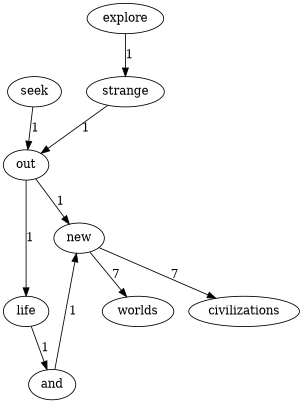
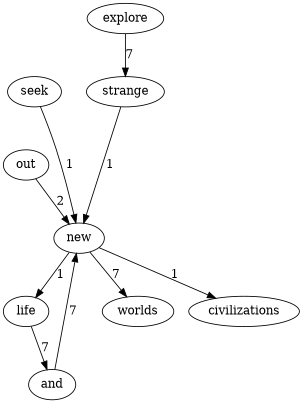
edge "explore" -> "strange": label "1" -> "7"
edge "seek" -> "out": now "seek" -> "new"
edge "strange" -> "out": now "strange" -> "new"
edge "out" -> "new": label "1" -> "2"
edge "out" -> "life": now "new" -> "life"
edge "new" -> "civilizations": label "7" -> "1"
edge "and" -> "new": label "1" -> "7"
edge "life" -> "and": label "1" -> "7"
